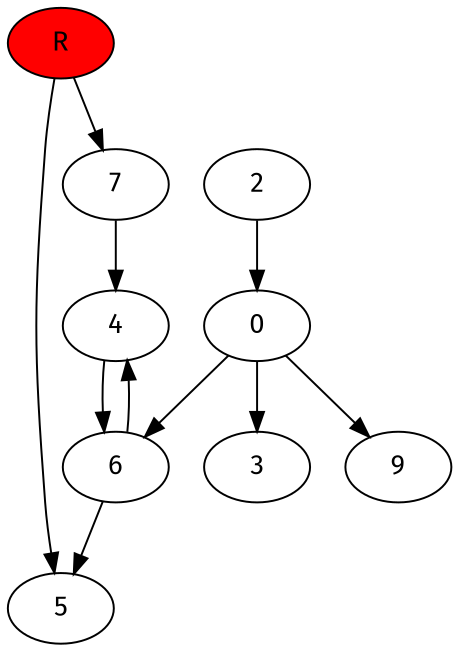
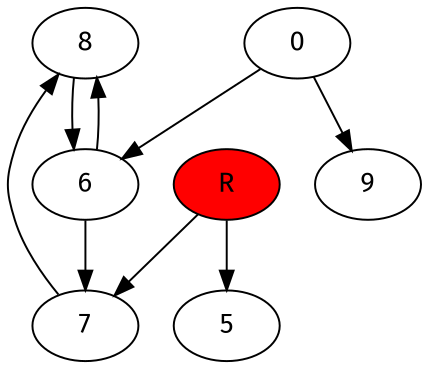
node "2": removed
node "4": label "4" -> "8"
node "3": removed
edge "6" -> "5": now "6" -> "7"
